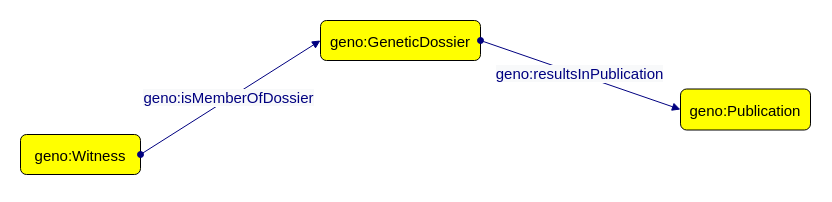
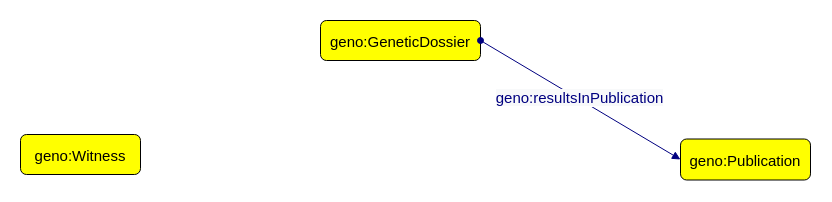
edge "geno:GeneticDossier" -- "geno:Witness": removed, label "geno:isMemberOfDossier"
node "geno:Publication": moved (746, 110) -> (746, 160)
